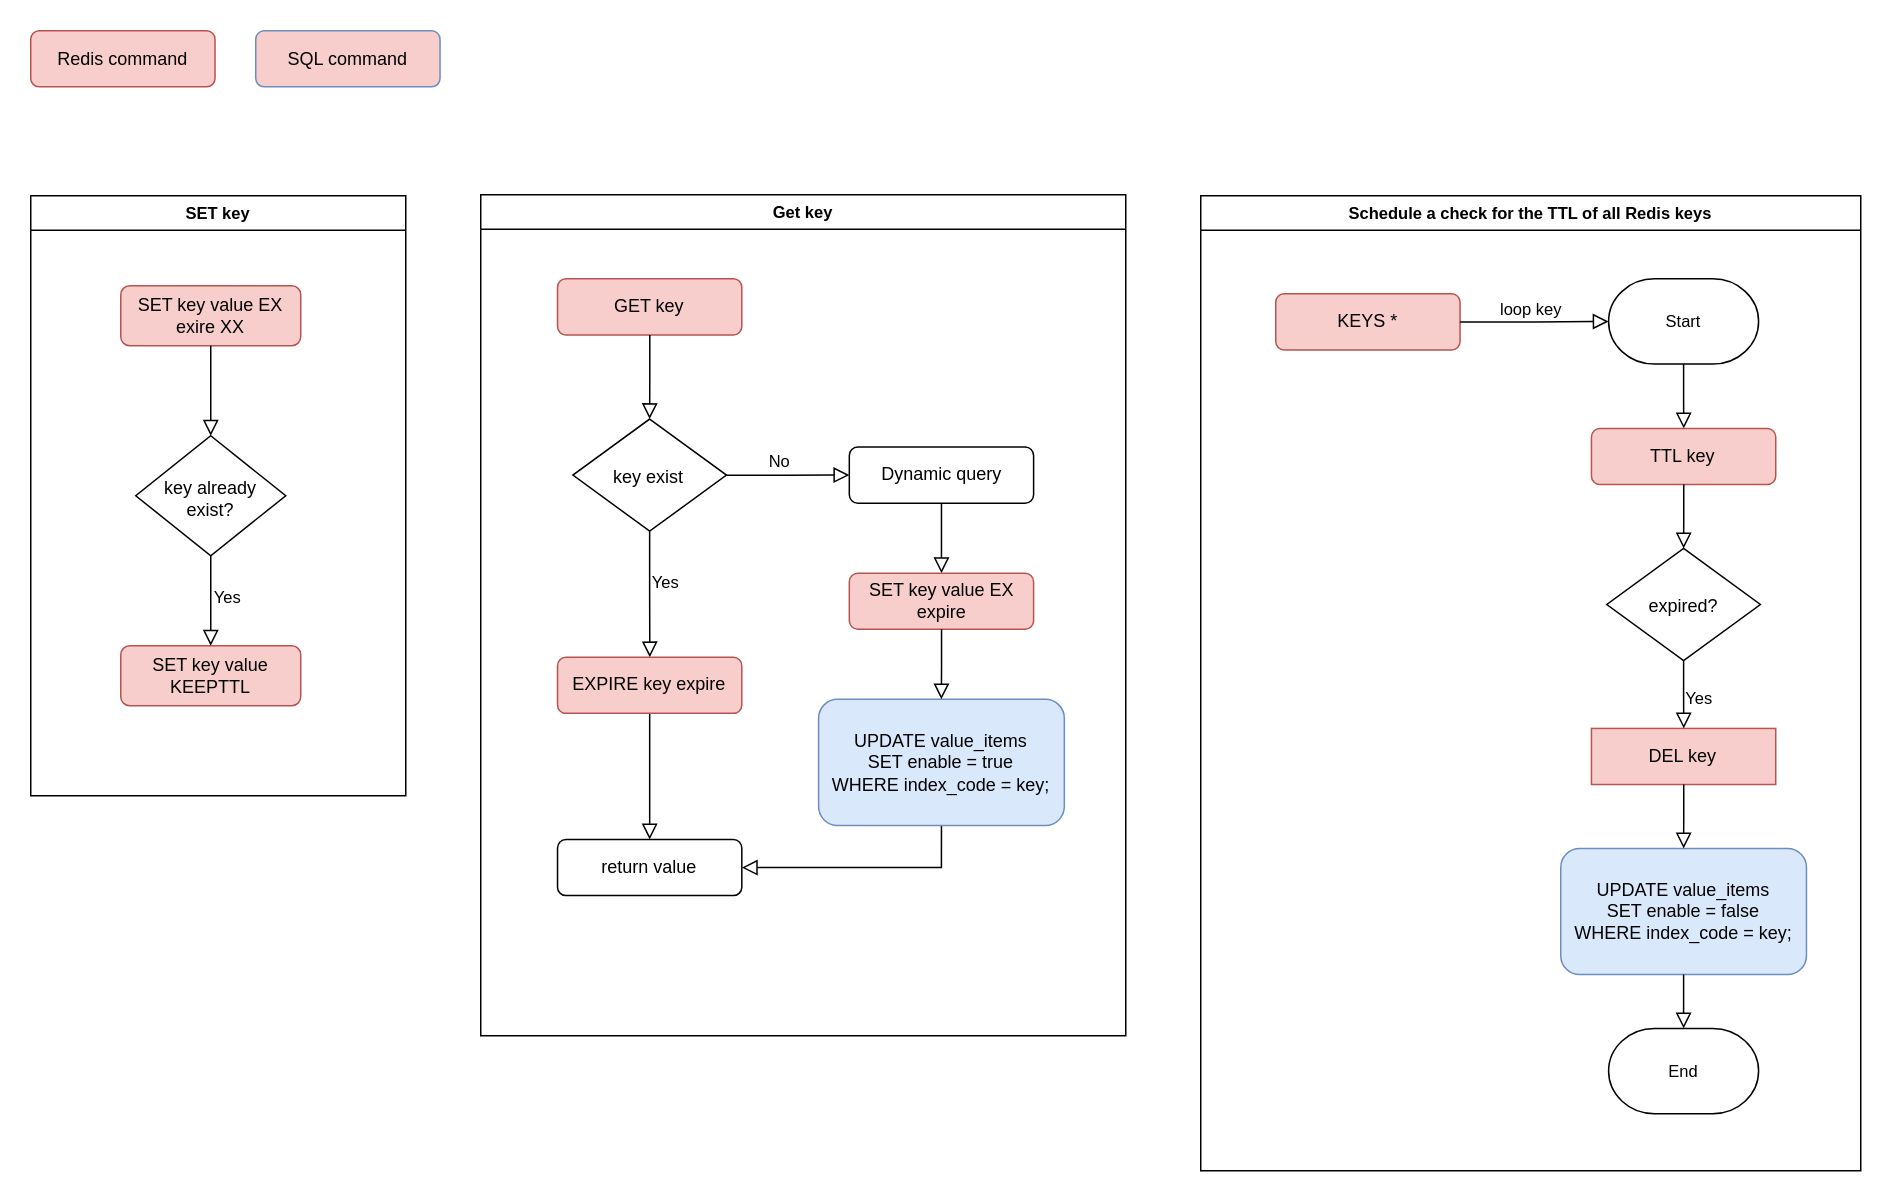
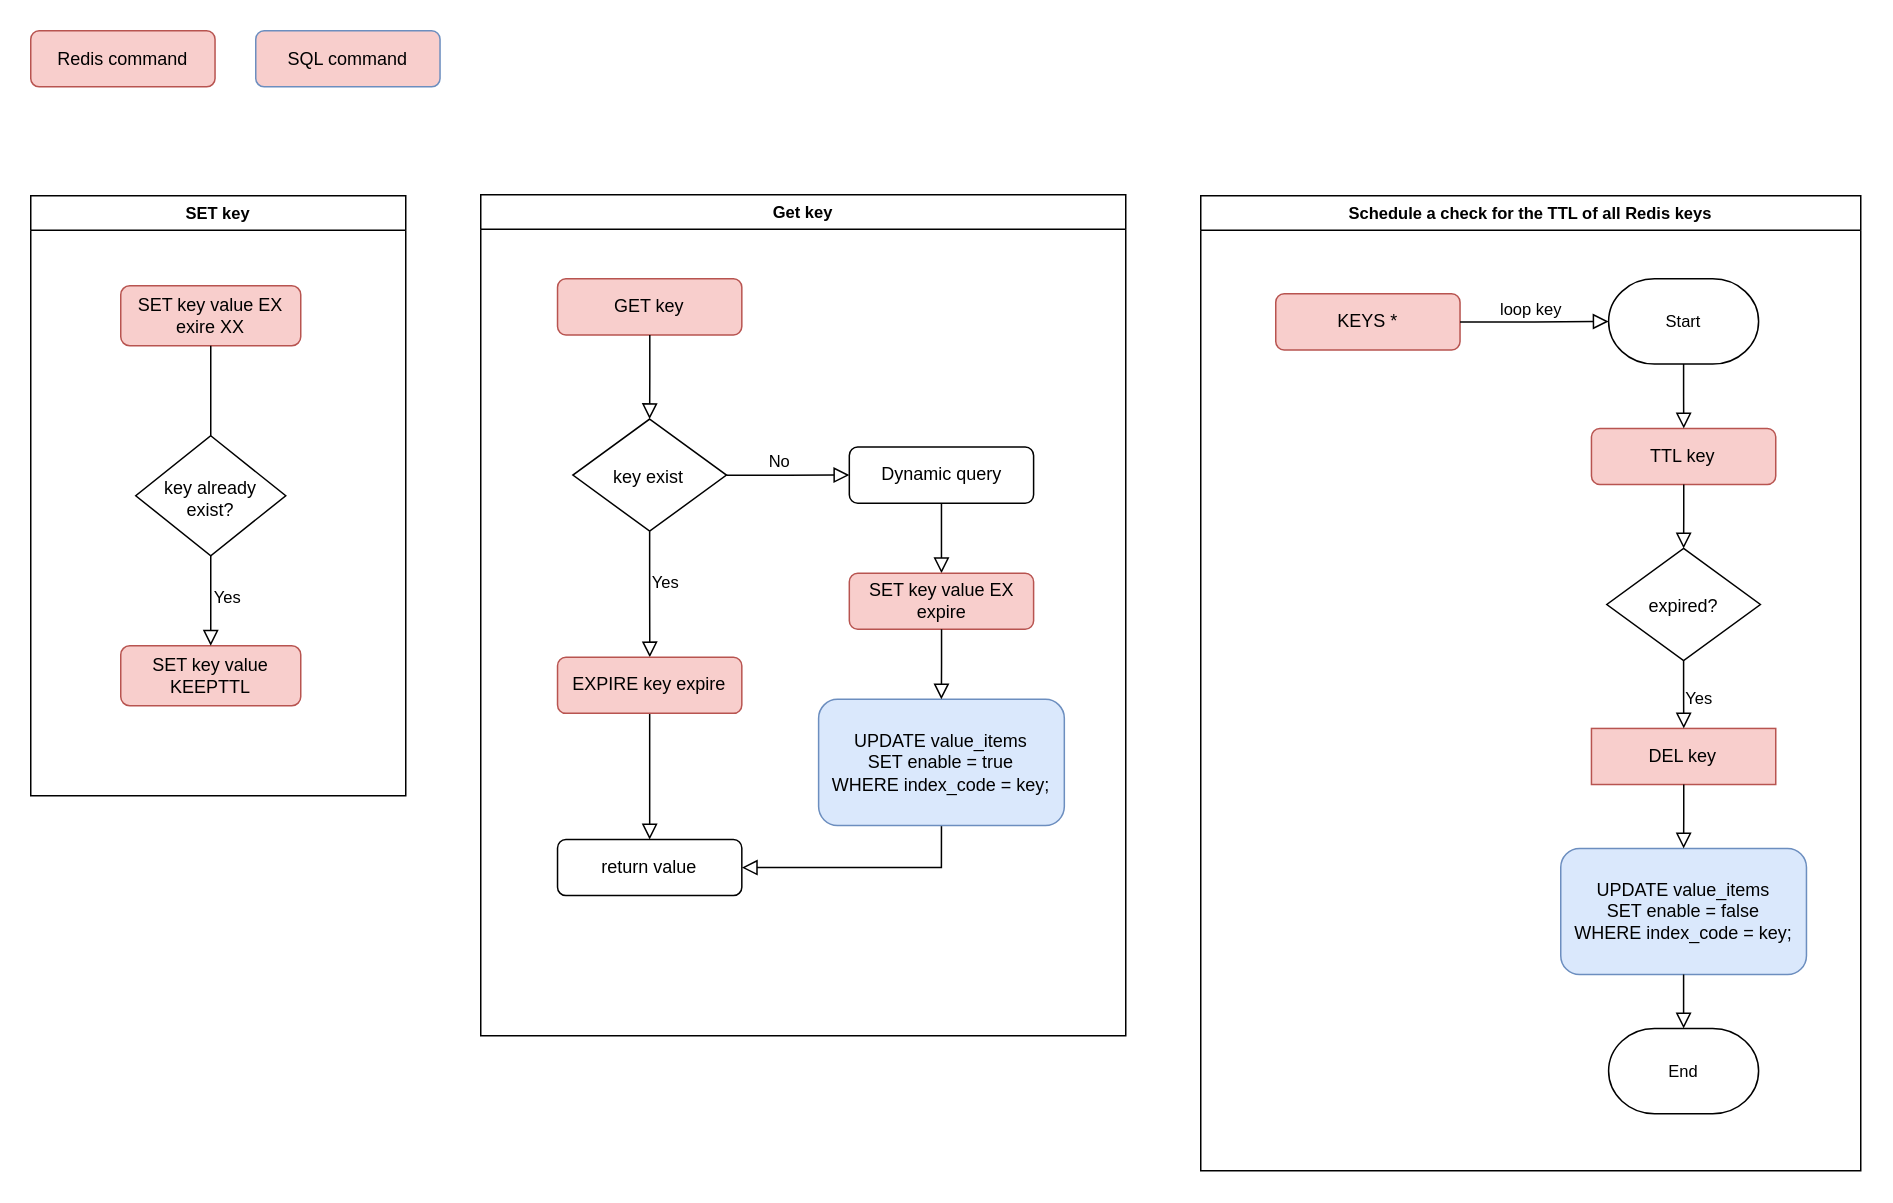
edge "SET key value EX exire XX" -> "key already exist?": arrowhead block -> none
